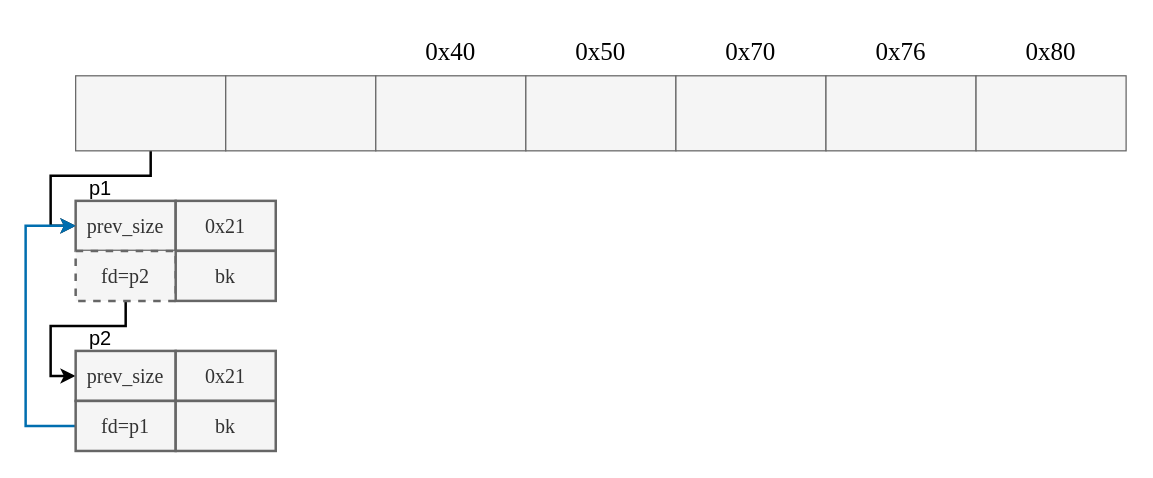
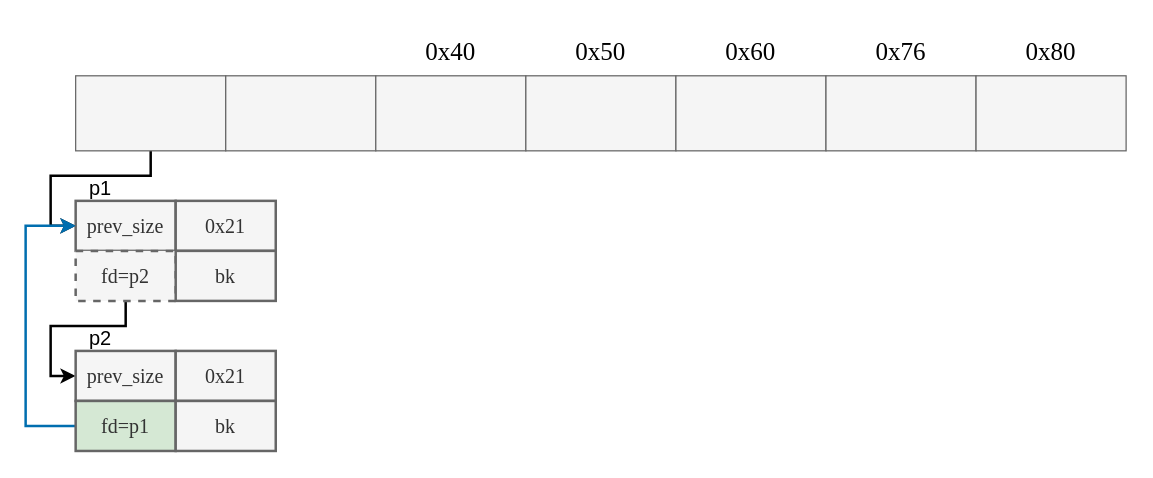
node "0x70": label "0x70" -> "0x60"
node "fd=p1": fillcolor #f5f5f5 -> #d5e8d4
